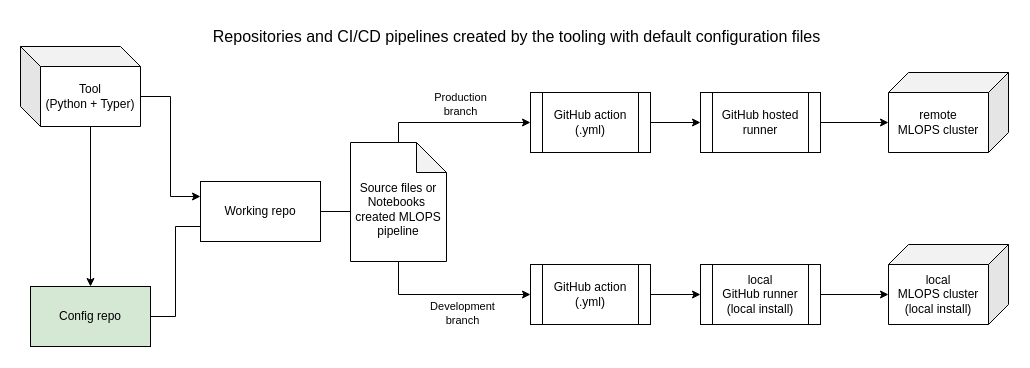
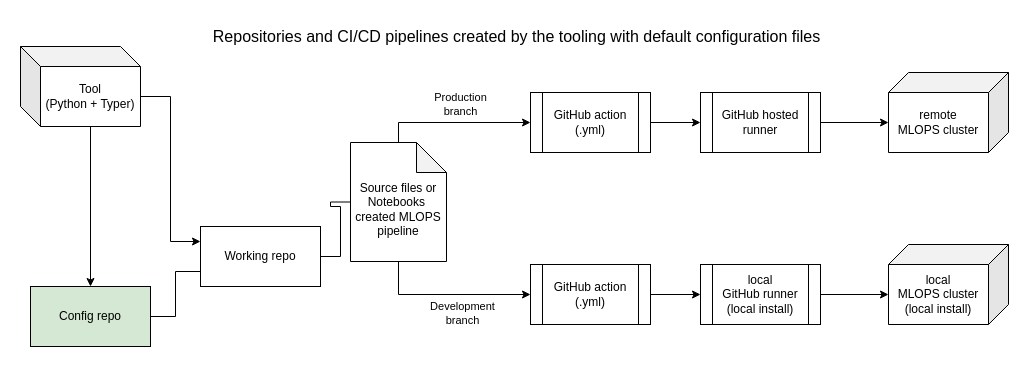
node "Working repo": moved (261, 212) -> (261, 257)
